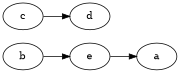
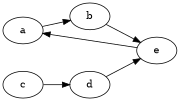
edge "a" -> "b": added
edge "d" -> "e": added
